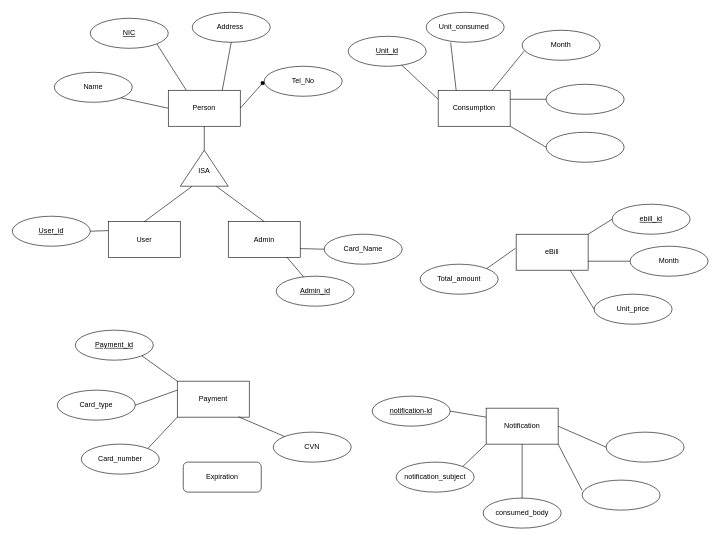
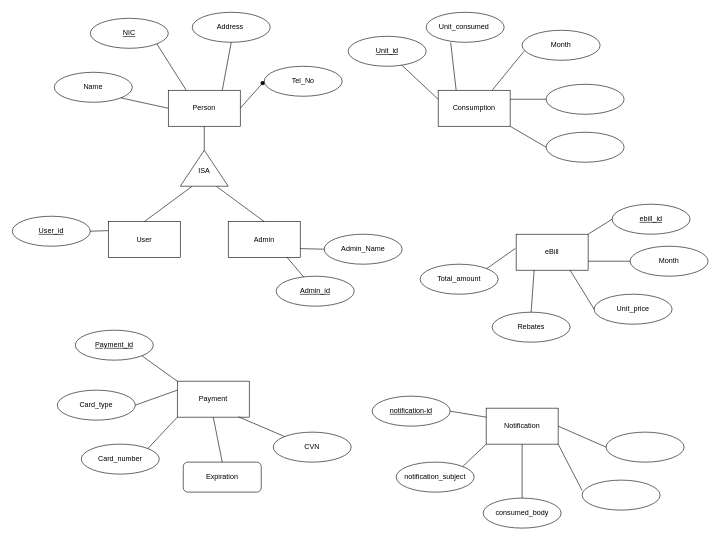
node "Card_Name": label "Card_Name" -> "Admin_Name"
edge "eBill" -- "Rebates": added
node "Rebates": added
edge "Payment" -- "Expiration": added
